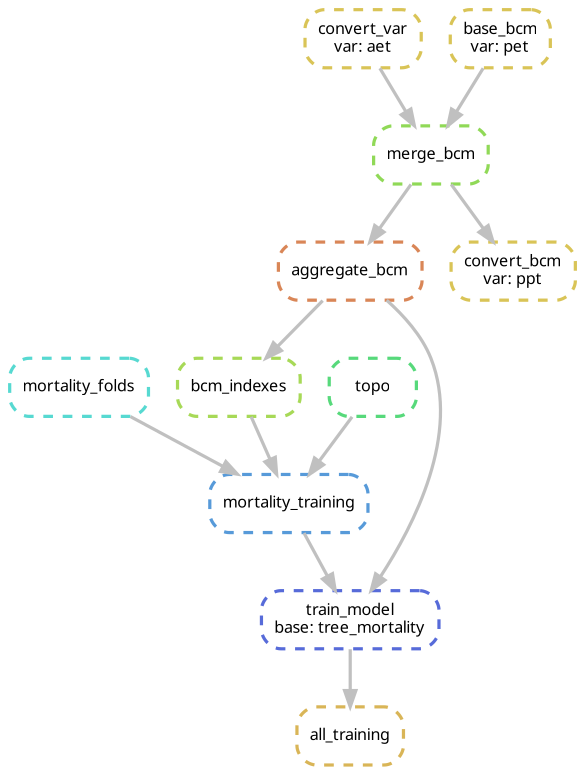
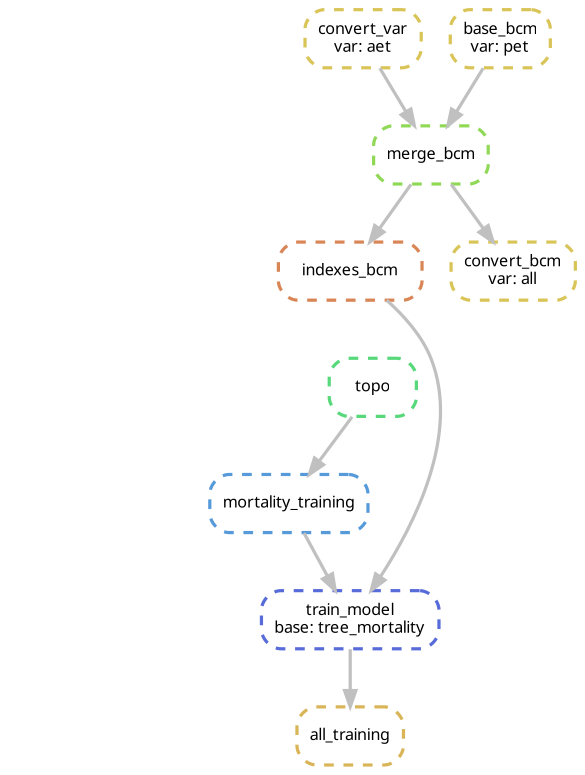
node "aggregate_bcm": label "aggregate_bcm" -> "indexes_bcm"
node "convert_bcm var: ppt": label "convert_bcm var: ppt" -> "convert_bcm var: all"
node "mortality_folds": removed
node "bcm_indexes": removed
